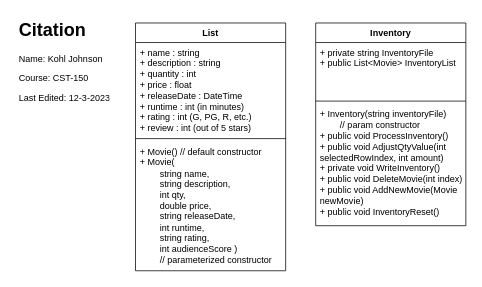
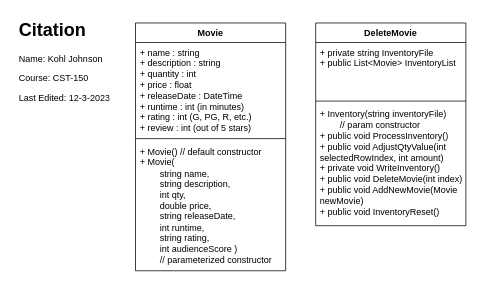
node "List": label "List" -> "Movie"
node "Inventory": label "Inventory" -> "DeleteMovie"
